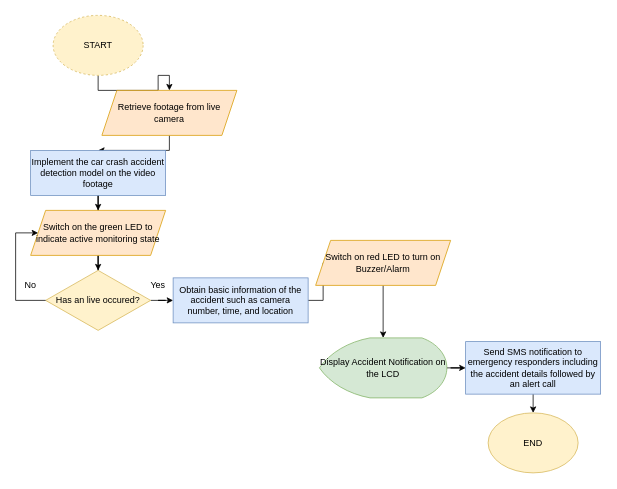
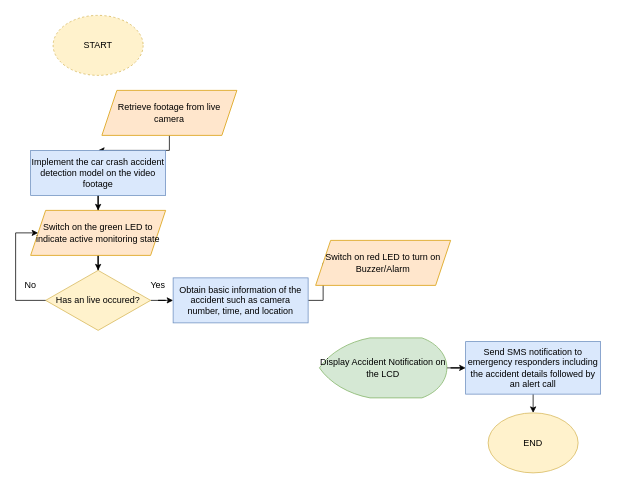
edge "START" -> "Retrieve footage from live camera": removed
edge "Switch on red LED to turn on Buzzer/Alarm" -> "Display Accident Notification on the LCD": removed
